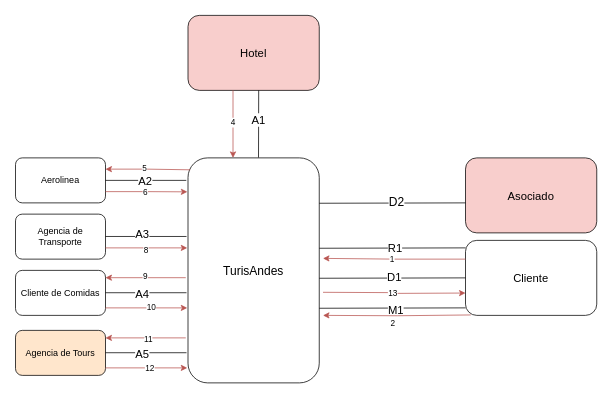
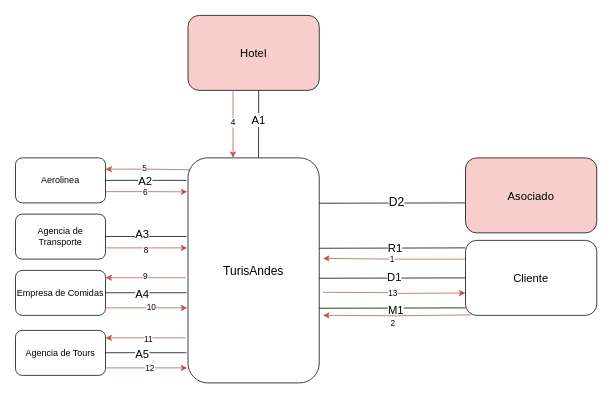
node "Cliente de Comidas": label "Cliente de Comidas" -> "Empresa de Comidas"
node "Agencia de Tours": fillcolor #ffe6cc -> #ffffff
